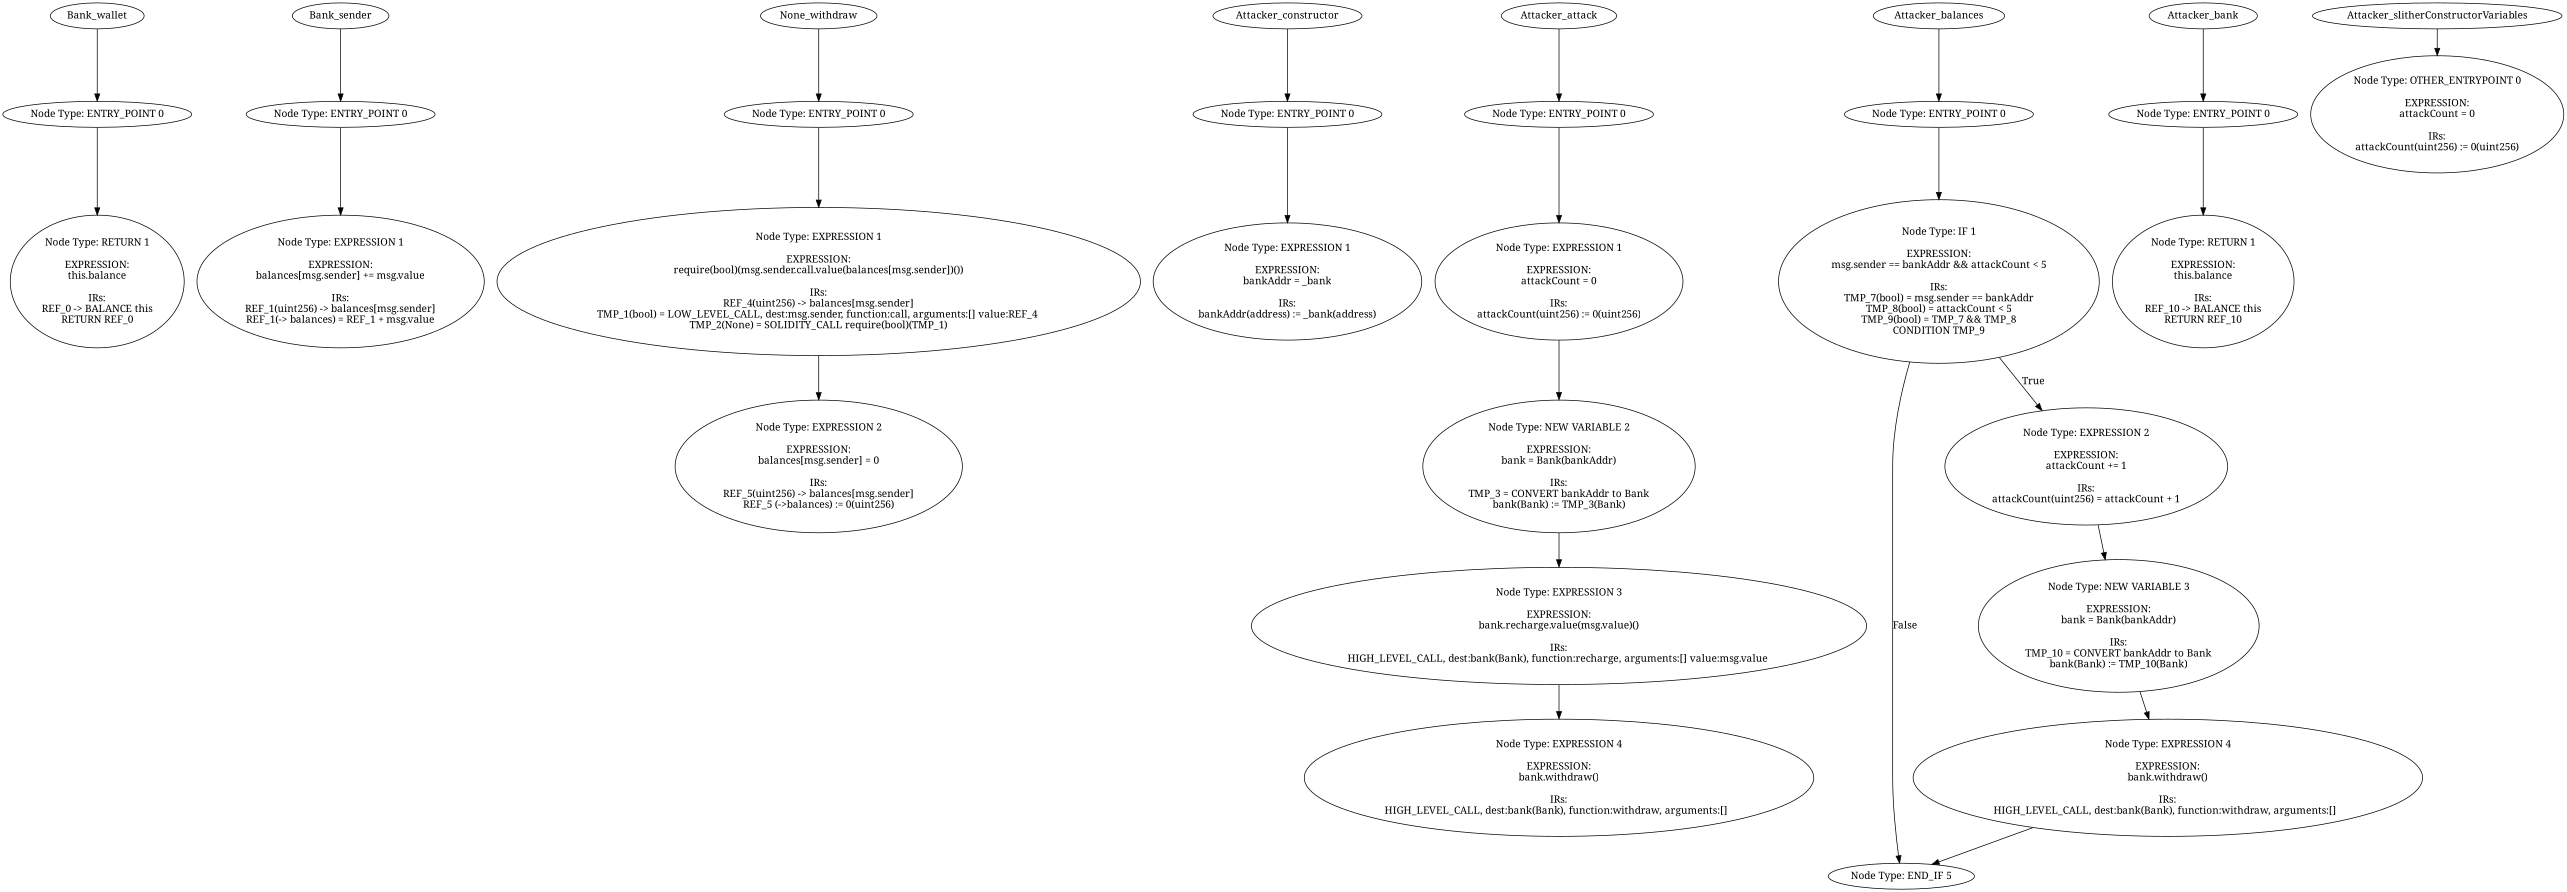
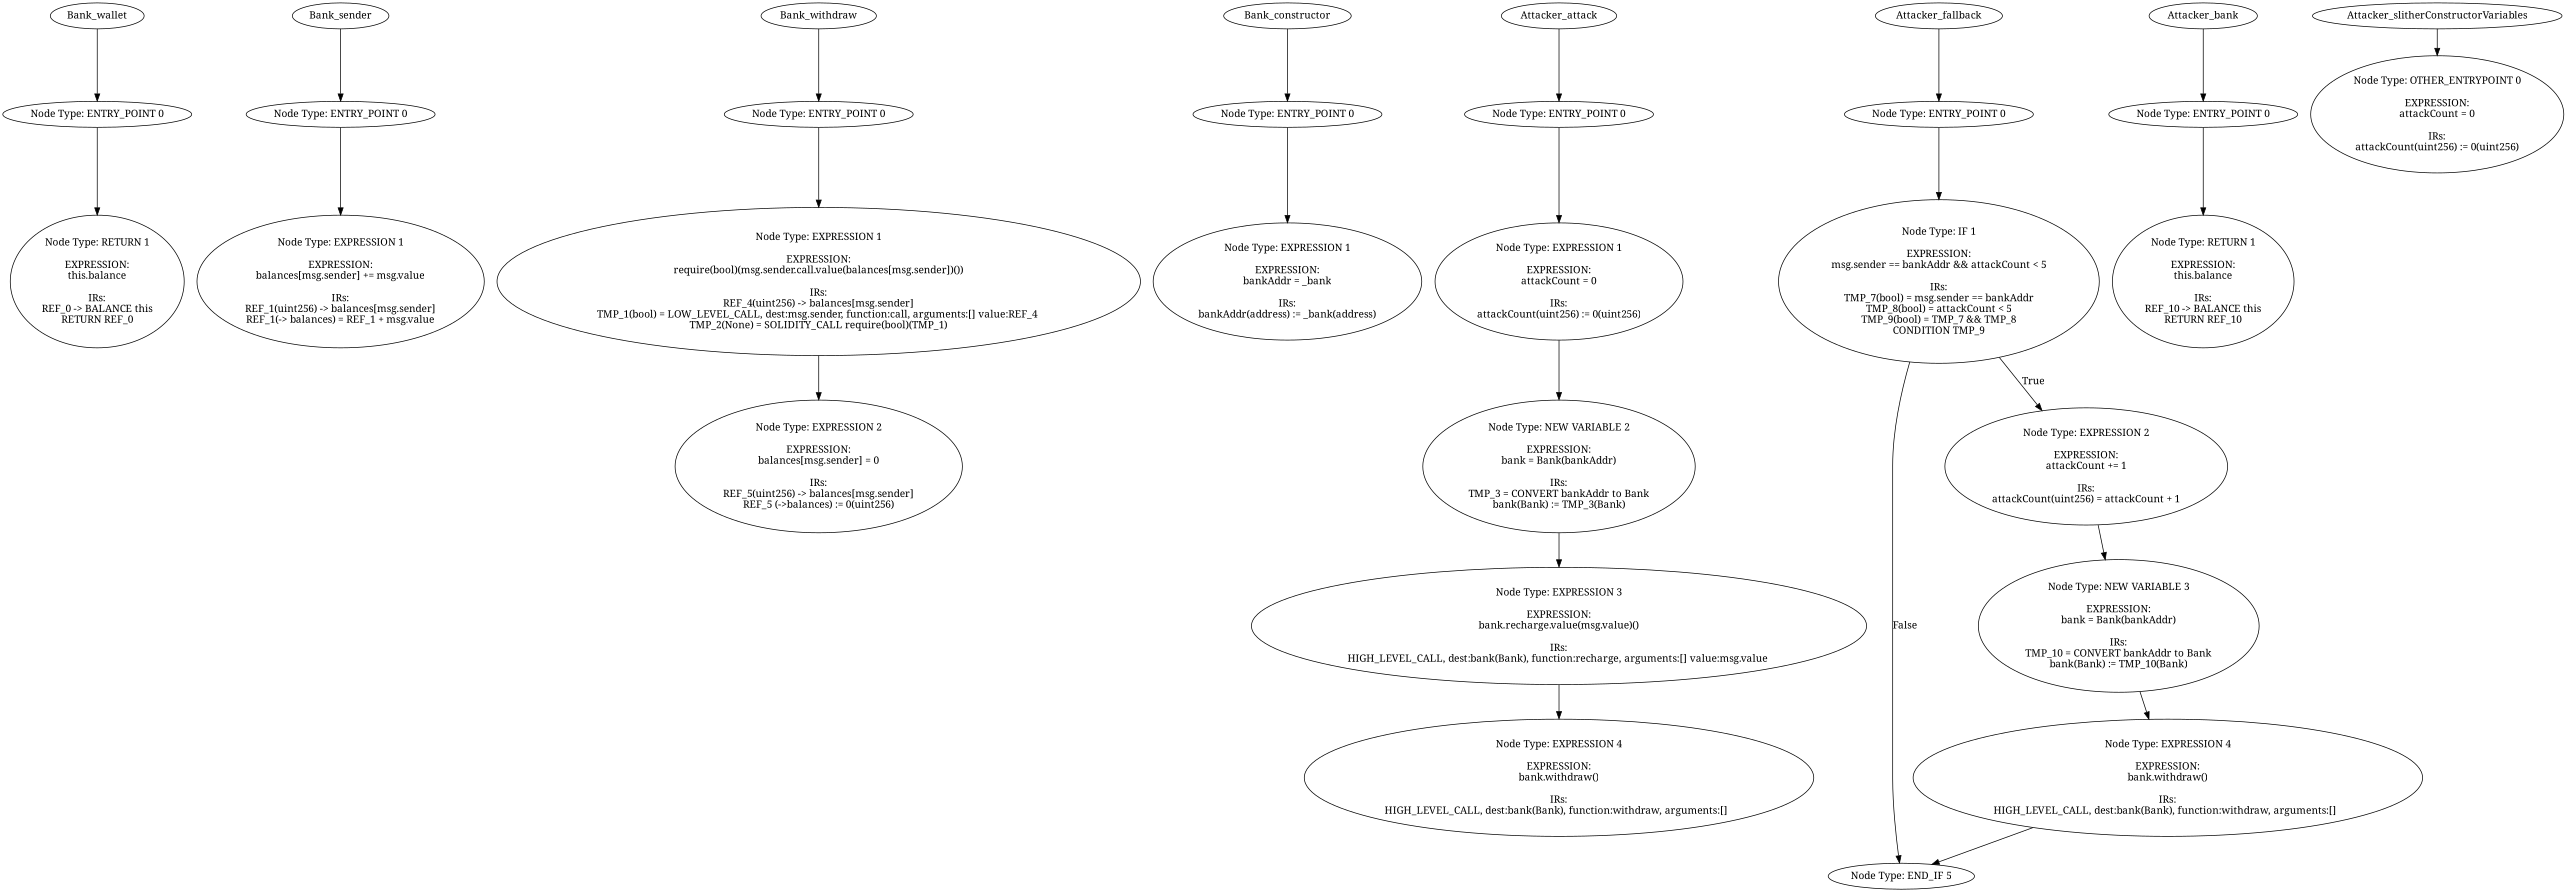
node "None_withdraw": label "None_withdraw" -> "Bank_withdraw"
node "Attacker_constructor": label "Attacker_constructor" -> "Bank_constructor"
node "Attacker_balances": label "Attacker_balances" -> "Attacker_fallback"
